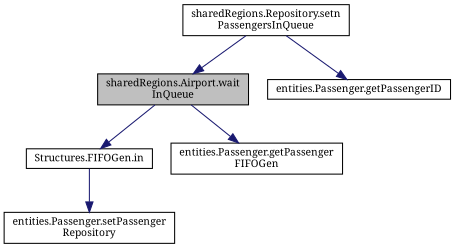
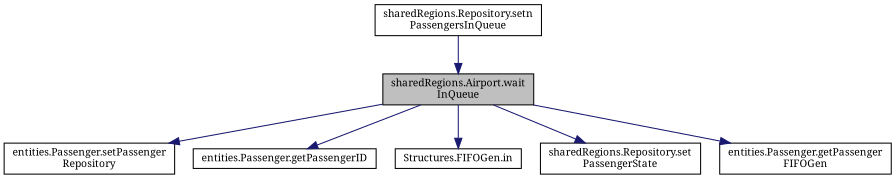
edge "sharedRegions.Repository.setn PassengersInQueue" -> "entities.Passenger.getPassengerID": now "sharedRegions.Airport.wait InQueue" -> "entities.Passenger.getPassengerID"
node "sharedRegions.Repository.set PassengerState": added
edge "Structures.FIFOGen.in" -> "entities.Passenger.setPassenger Repository": now "sharedRegions.Airport.wait InQueue" -> "entities.Passenger.setPassenger Repository"
